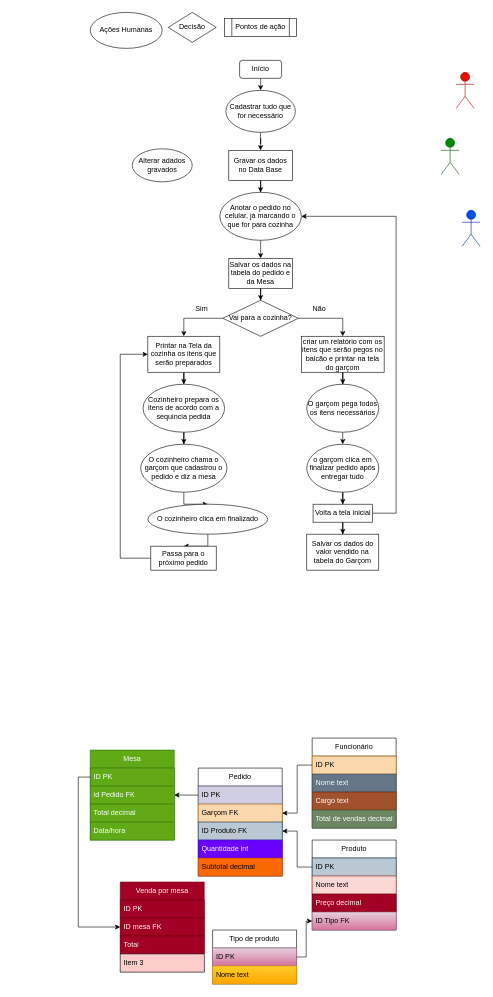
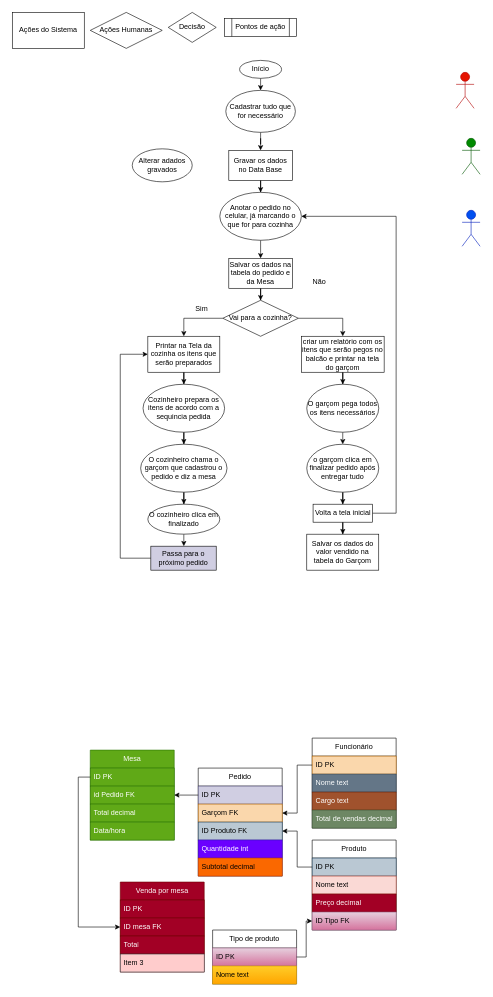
node "Ações do Sistema": added
node "Ações Humanas": shape ellipse -> diamond
node "Início": shape rounded rectangle -> ellipse
node "Gestor": moved (450, 156) -> (471, 156)
node "Não": moved (320, 309) -> (320, 282)
node "O cozinheiro clica em finalizado": size 120x30 -> 72x30
node "Passa para o próximo pedido": fillcolor #ffffff -> #d0cee2
